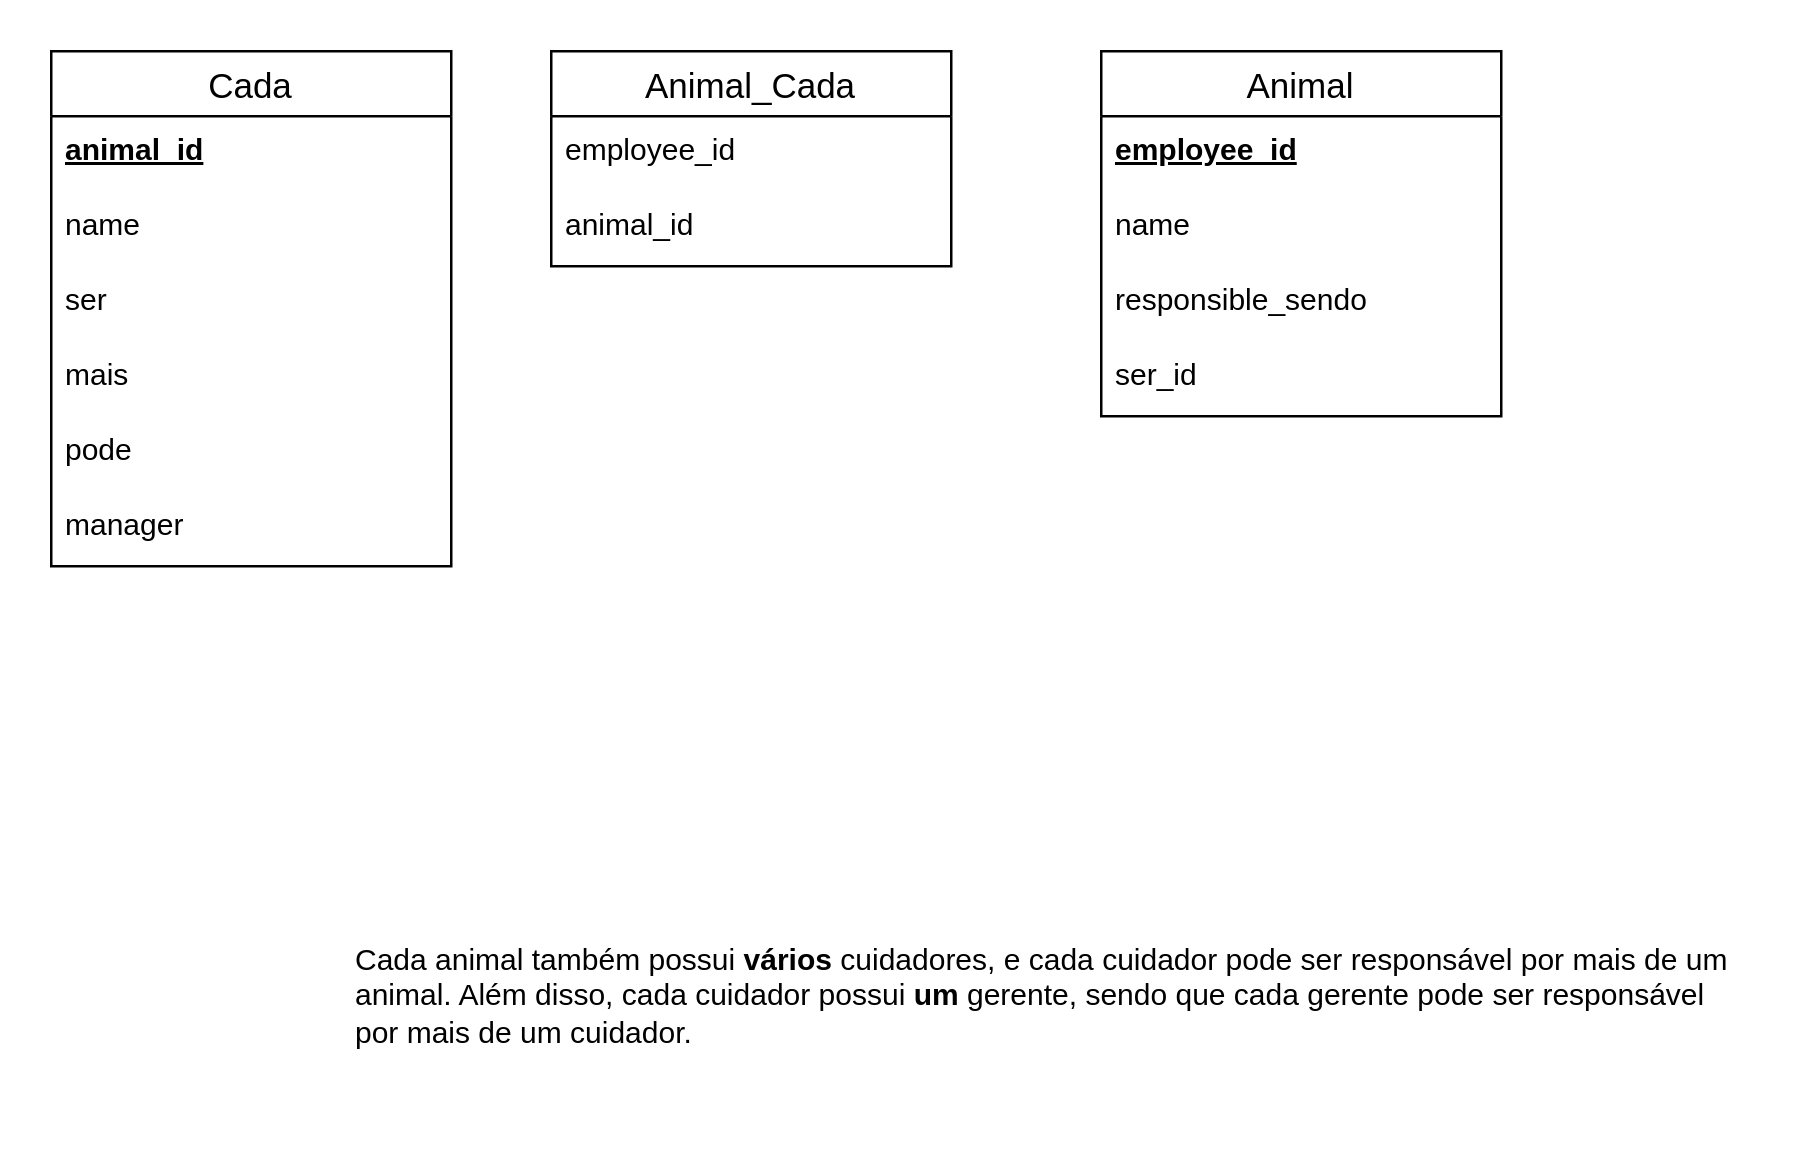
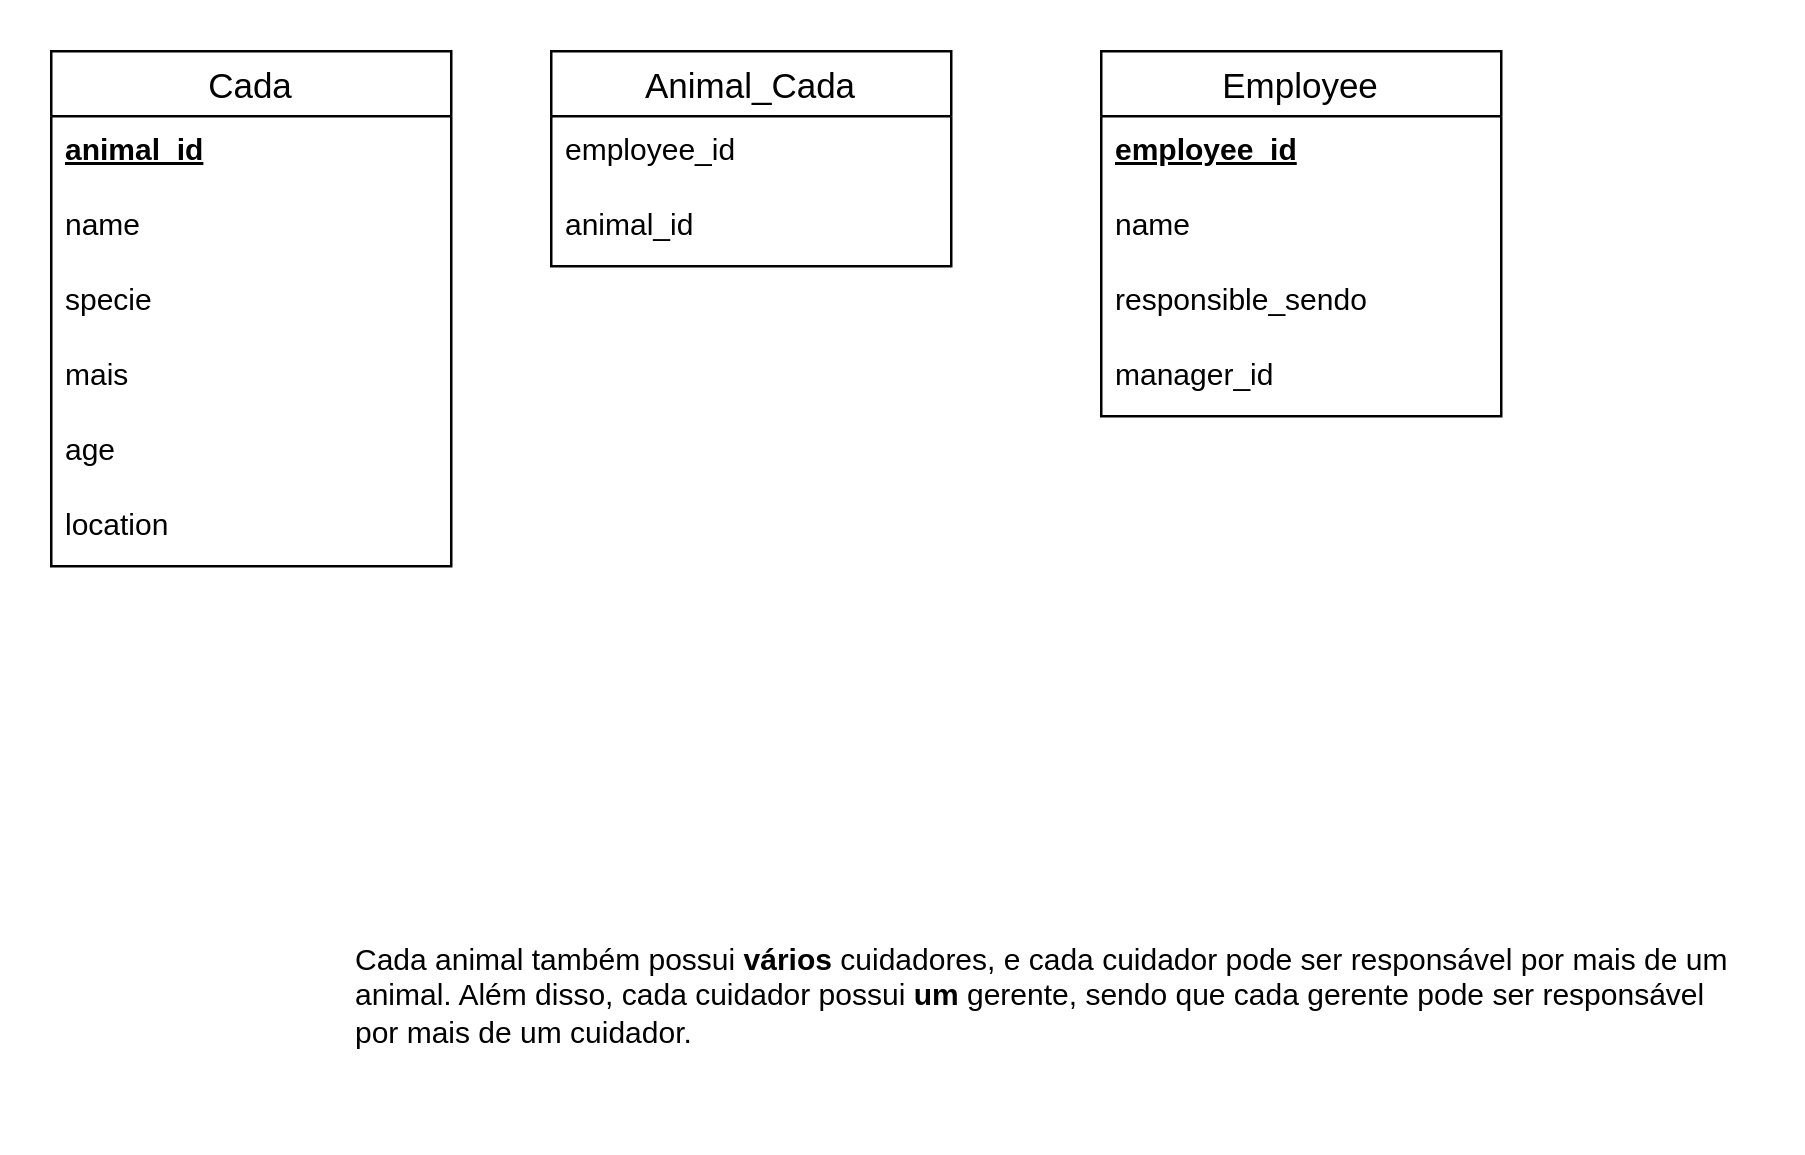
node "Animal": label "Animal" -> "Employee"
node "ser": label "ser" -> "specie"
node "ser_id": label "ser_id" -> "manager_id"
node "pode": label "pode" -> "age"
node "manager": label "manager" -> "location"
